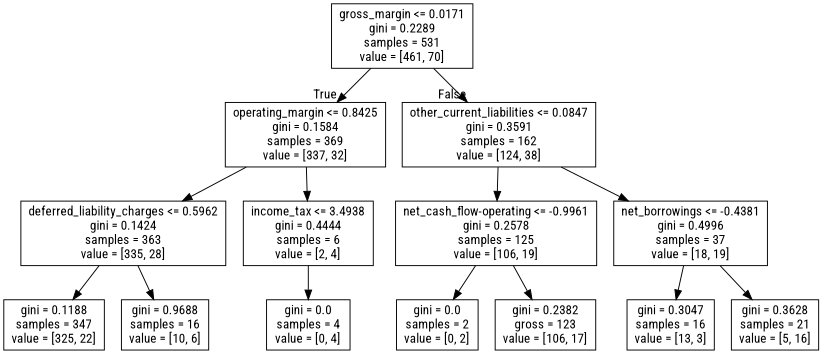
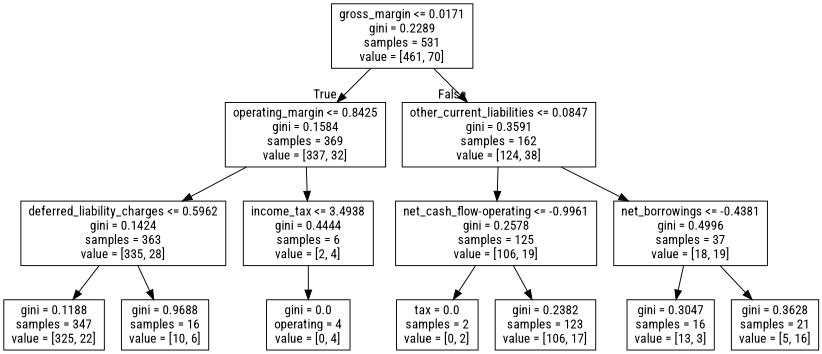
node "gini = 0.0 samples = 4 value = [0, 4]": label "gini = 0.0 samples = 4 value = [0, 4]" -> "gini = 0.0 operating = 4 value = [0, 4]"
node "gini = 0.0 samples = 2 value = [0, 2]": label "gini = 0.0 samples = 2 value = [0, 2]" -> "tax = 0.0 samples = 2 value = [0, 2]"
node "gini = 0.2382 gross = 123 value = [106, 17]": label "gini = 0.2382 gross = 123 value = [106, 17]" -> "gini = 0.2382 samples = 123 value = [106, 17]"
